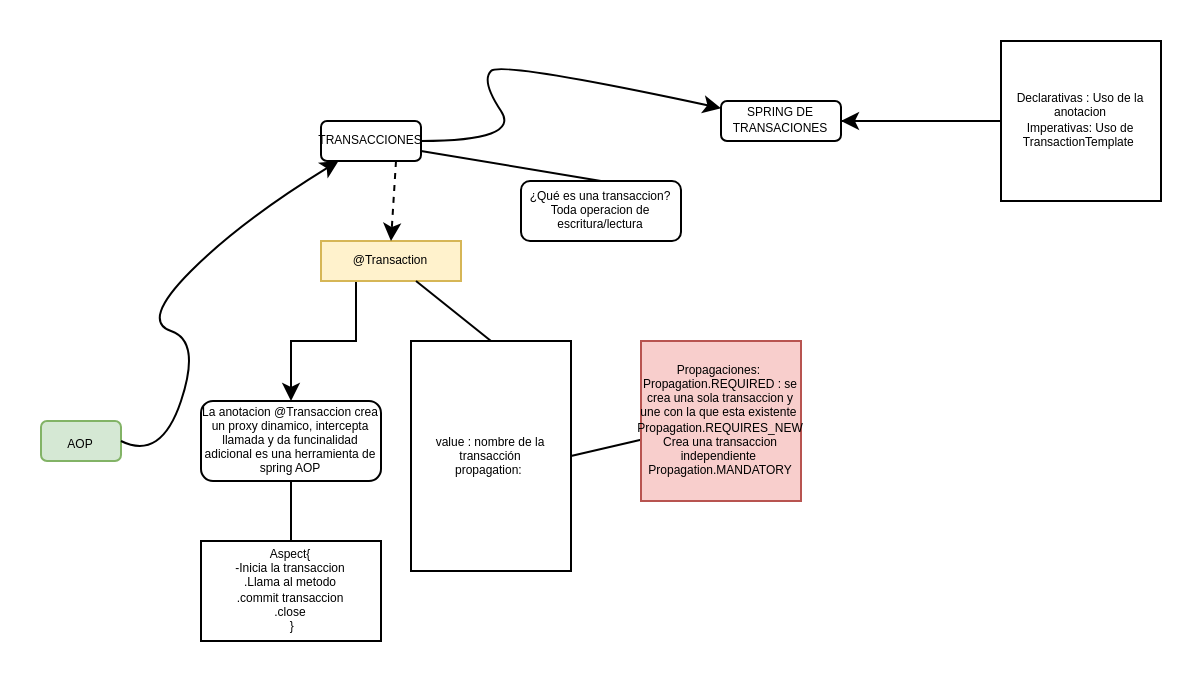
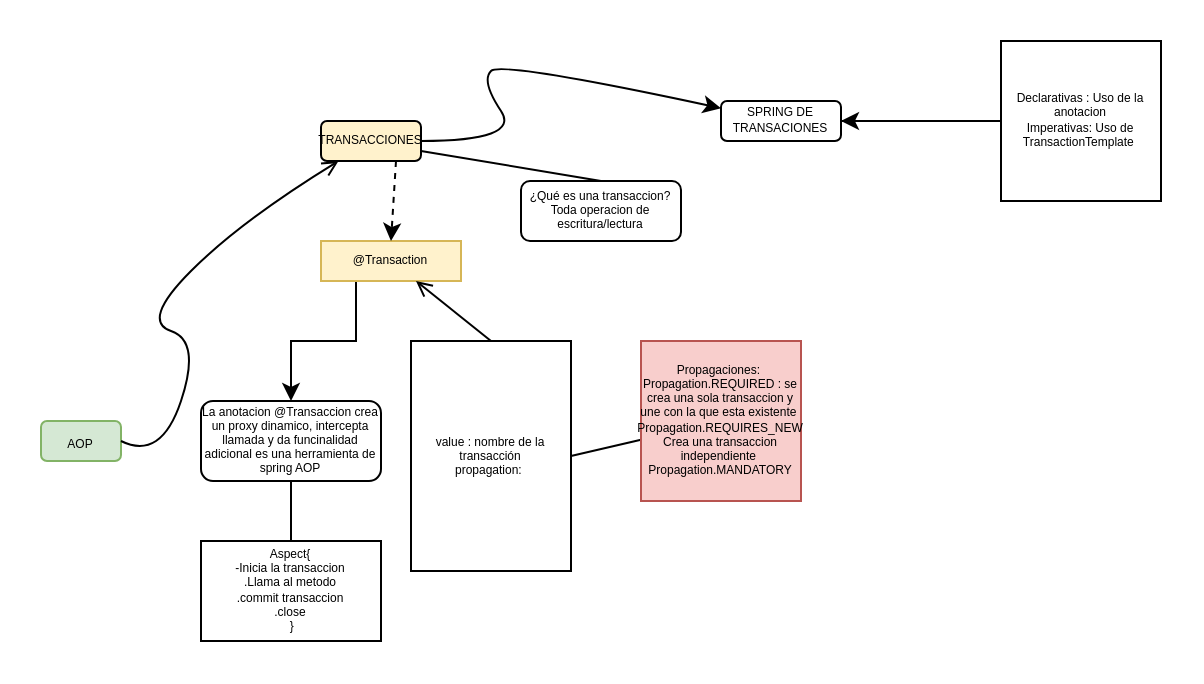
node "TRANSACCIONES": fillcolor #ffffff -> #fff2cc
edge "AOP" -> "TRANSACCIONES": arrowhead classic -> open
edge "@Transaction" -- "value : nombre de la transacción propagation:": arrowhead none -> open
